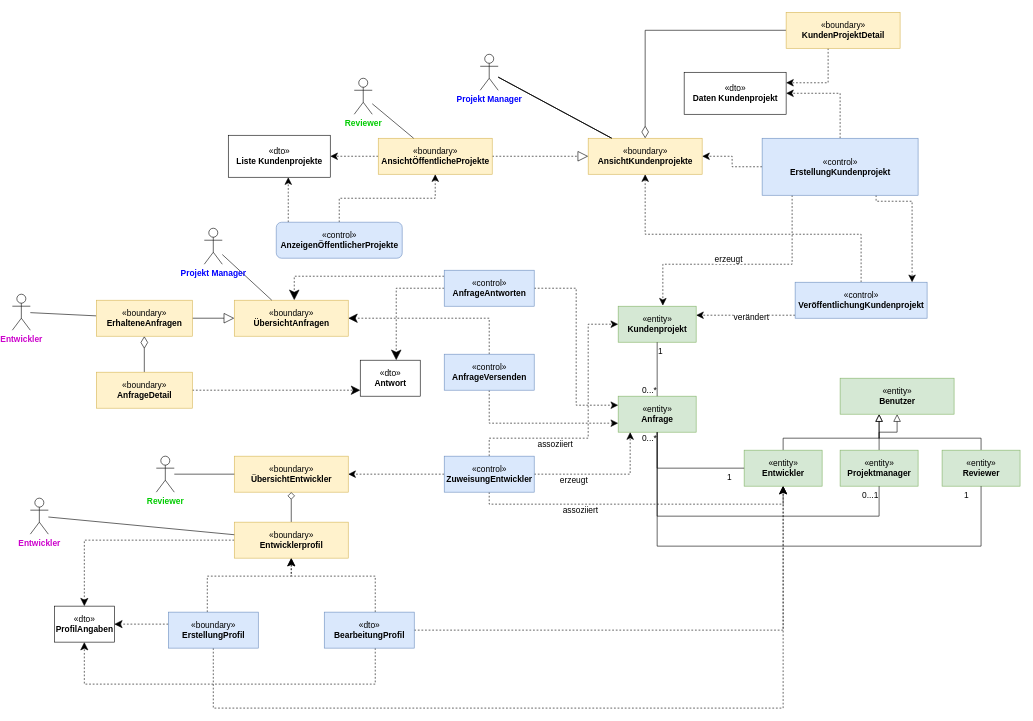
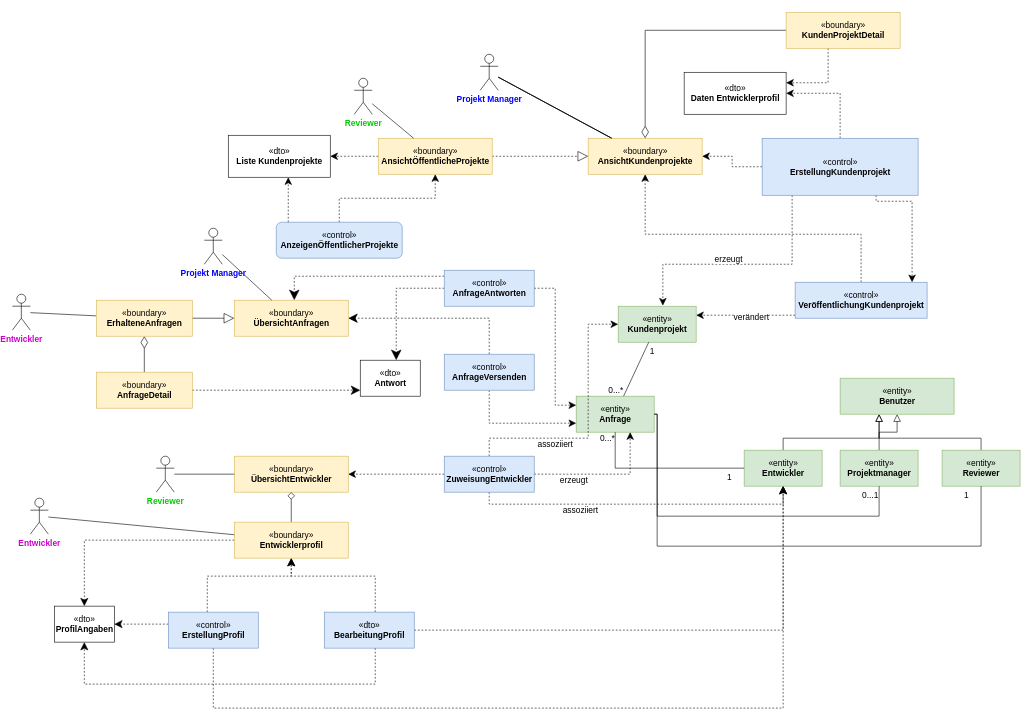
node "«dto» Daten Kundenprojekt": label "«dto» Daten Kundenprojekt" -> "«dto» Daten Entwicklerprofil"
node "«entity» Anfrage": moved (657, 414) -> (615, 414)
node "«boundary» ErstellungProfil": label "«boundary» ErstellungProfil" -> "«control» ErstellungProfil"
